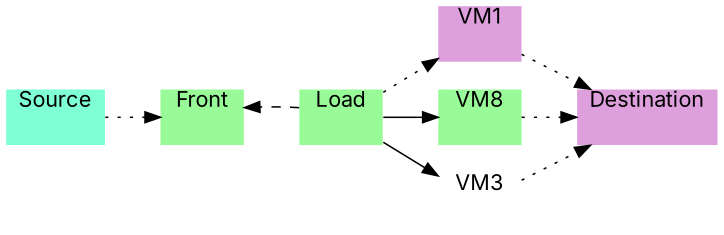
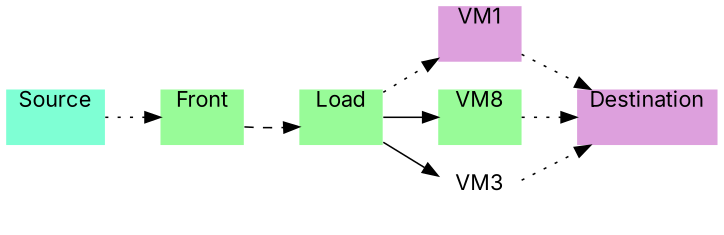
edge "Load" -> "Front": reversed
